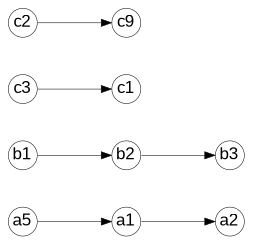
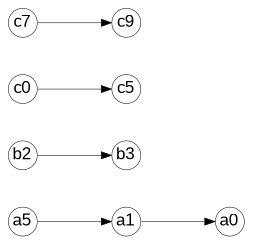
node "c2": label "c2" -> "c7"
node "c3": label "c3" -> "c0"
node "c1": label "c1" -> "c5"
node "b1": removed
node "a2": label "a2" -> "a0"
